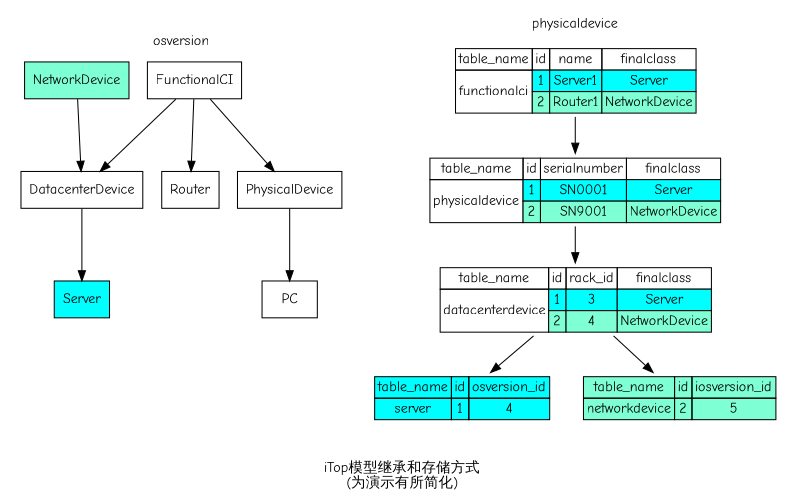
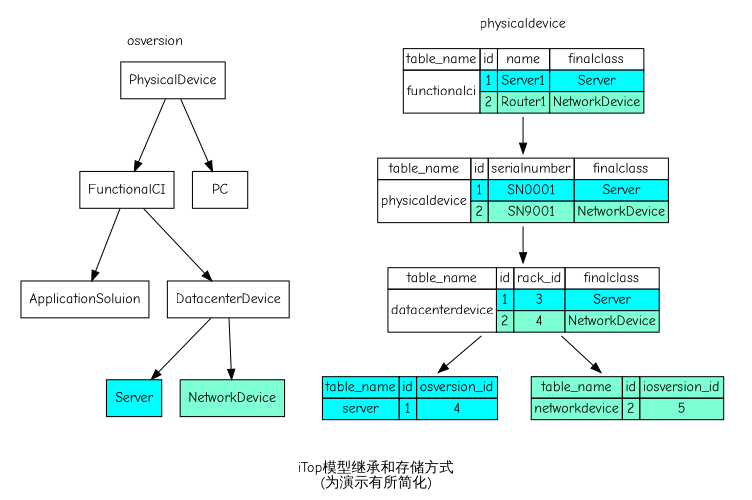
edge "NetworkDevice" -> "DatacenterDevice": reversed
edge "FunctionalCI" -> "PhysicalDevice": reversed
node "Router": label "Router" -> "ApplicationSoluion"
